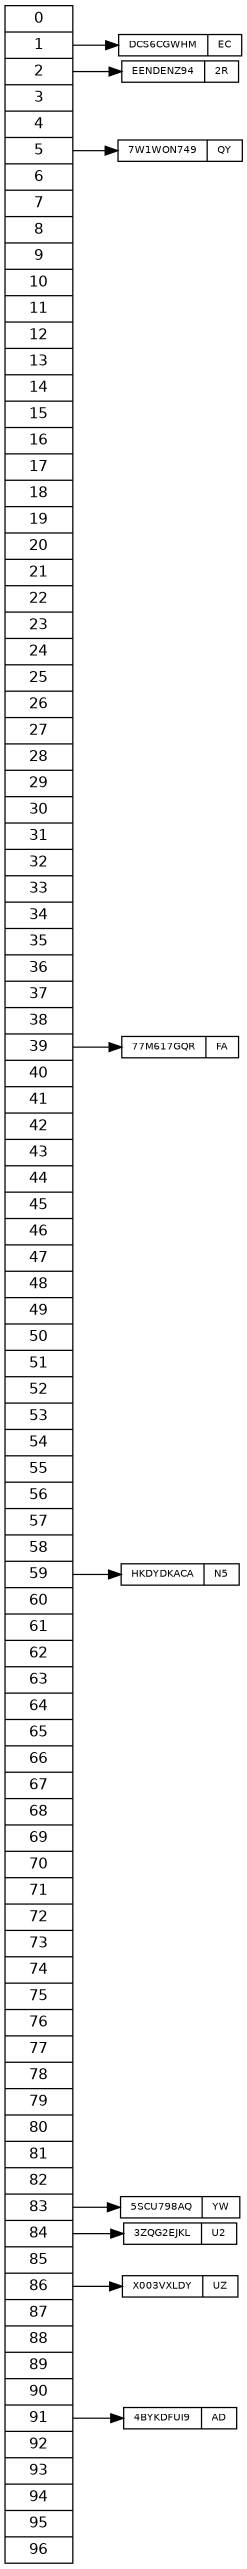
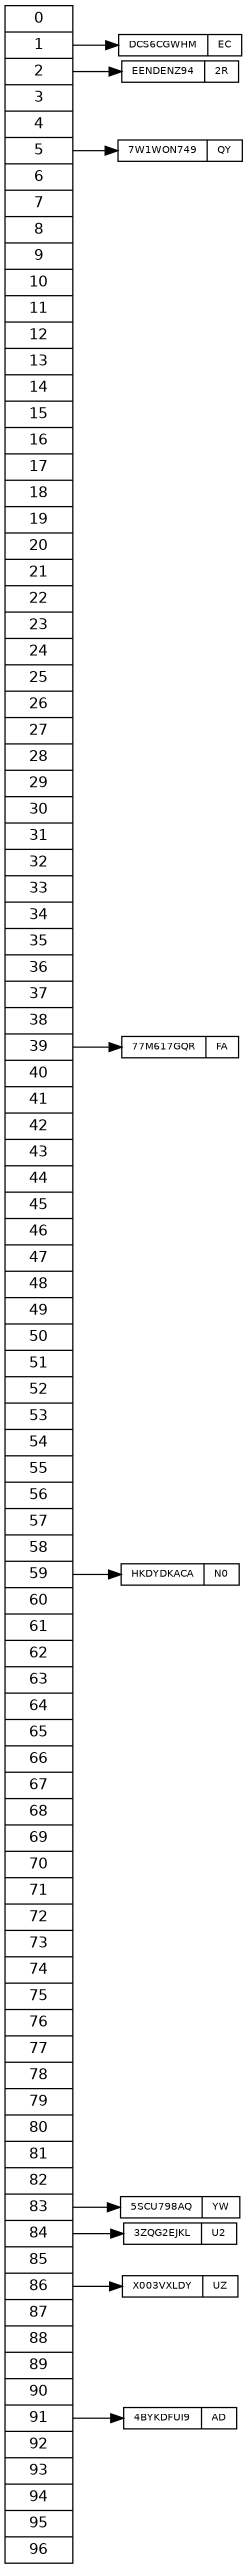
node "HKDYDKACA": text "N5" -> "N0"
